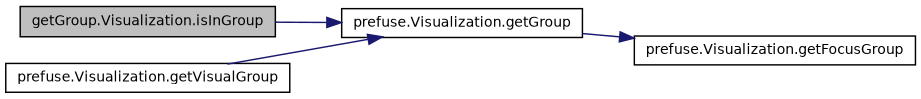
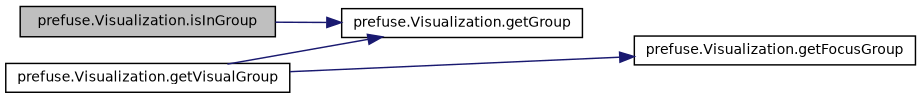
node "getGroup.Visualization.isInGroup": label "getGroup.Visualization.isInGroup" -> "prefuse.Visualization.isInGroup"
edge "prefuse.Visualization.getGroup" -> "prefuse.Visualization.getFocusGroup": now "prefuse.Visualization.getVisualGroup" -> "prefuse.Visualization.getFocusGroup"
